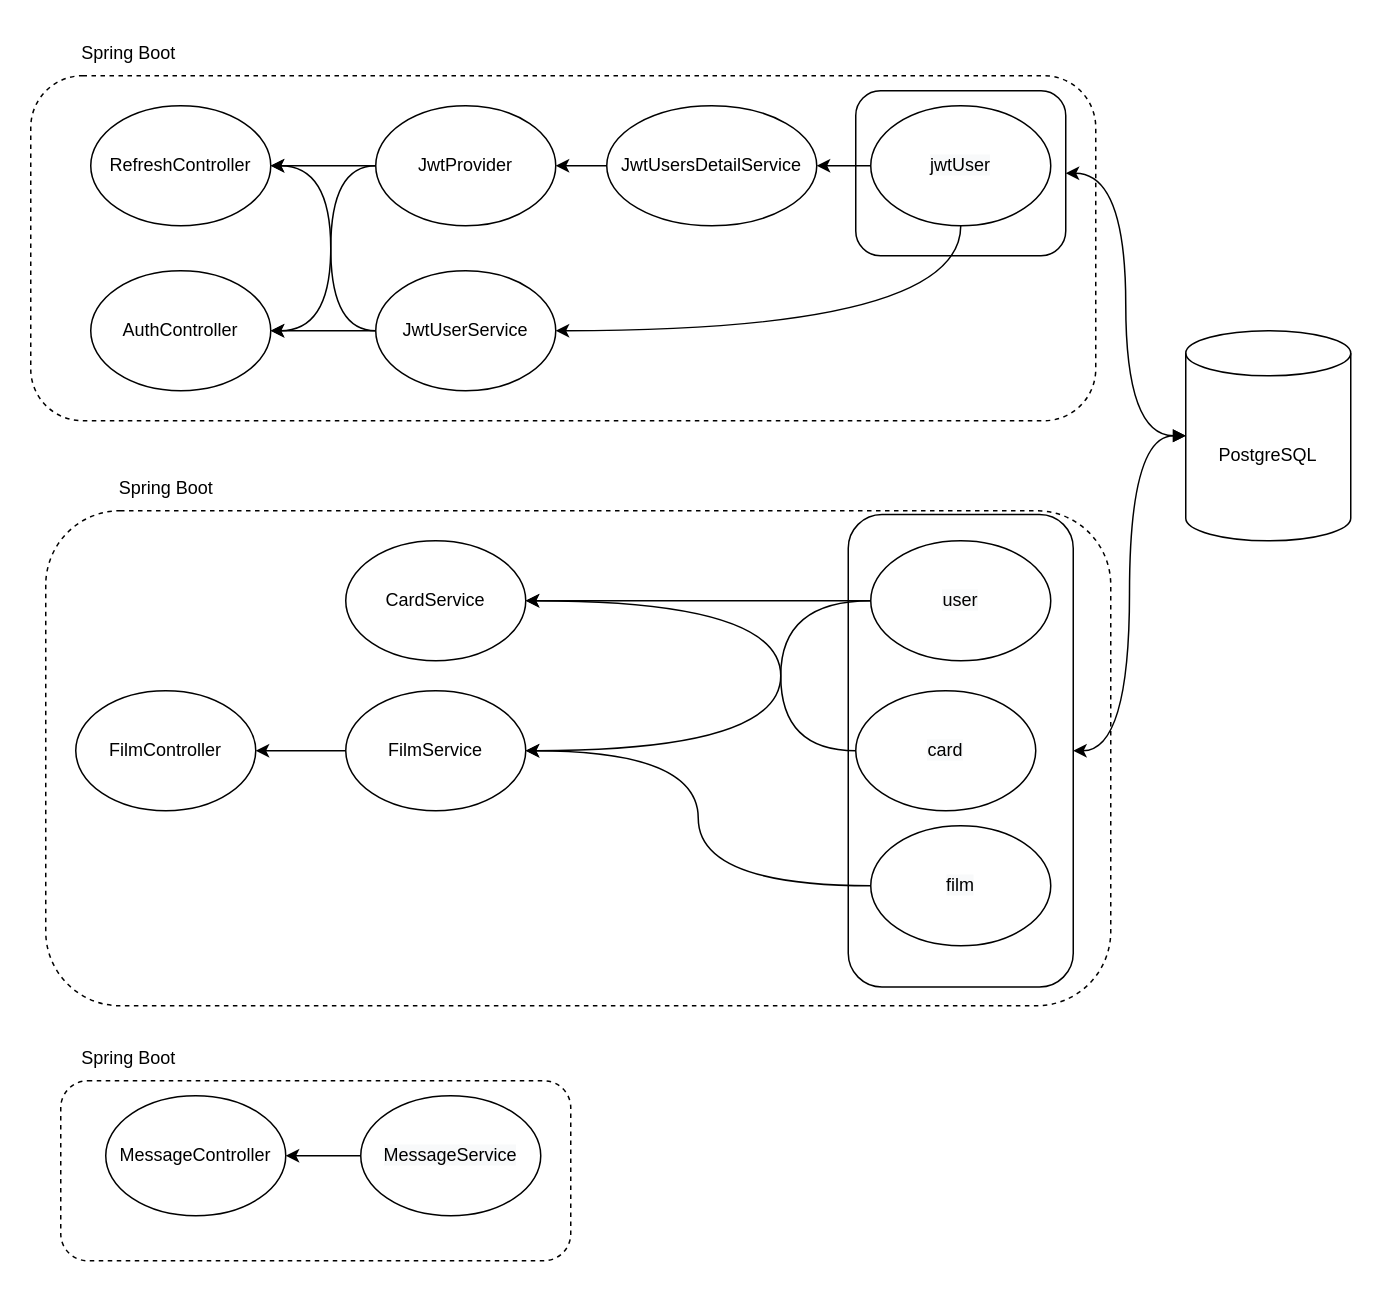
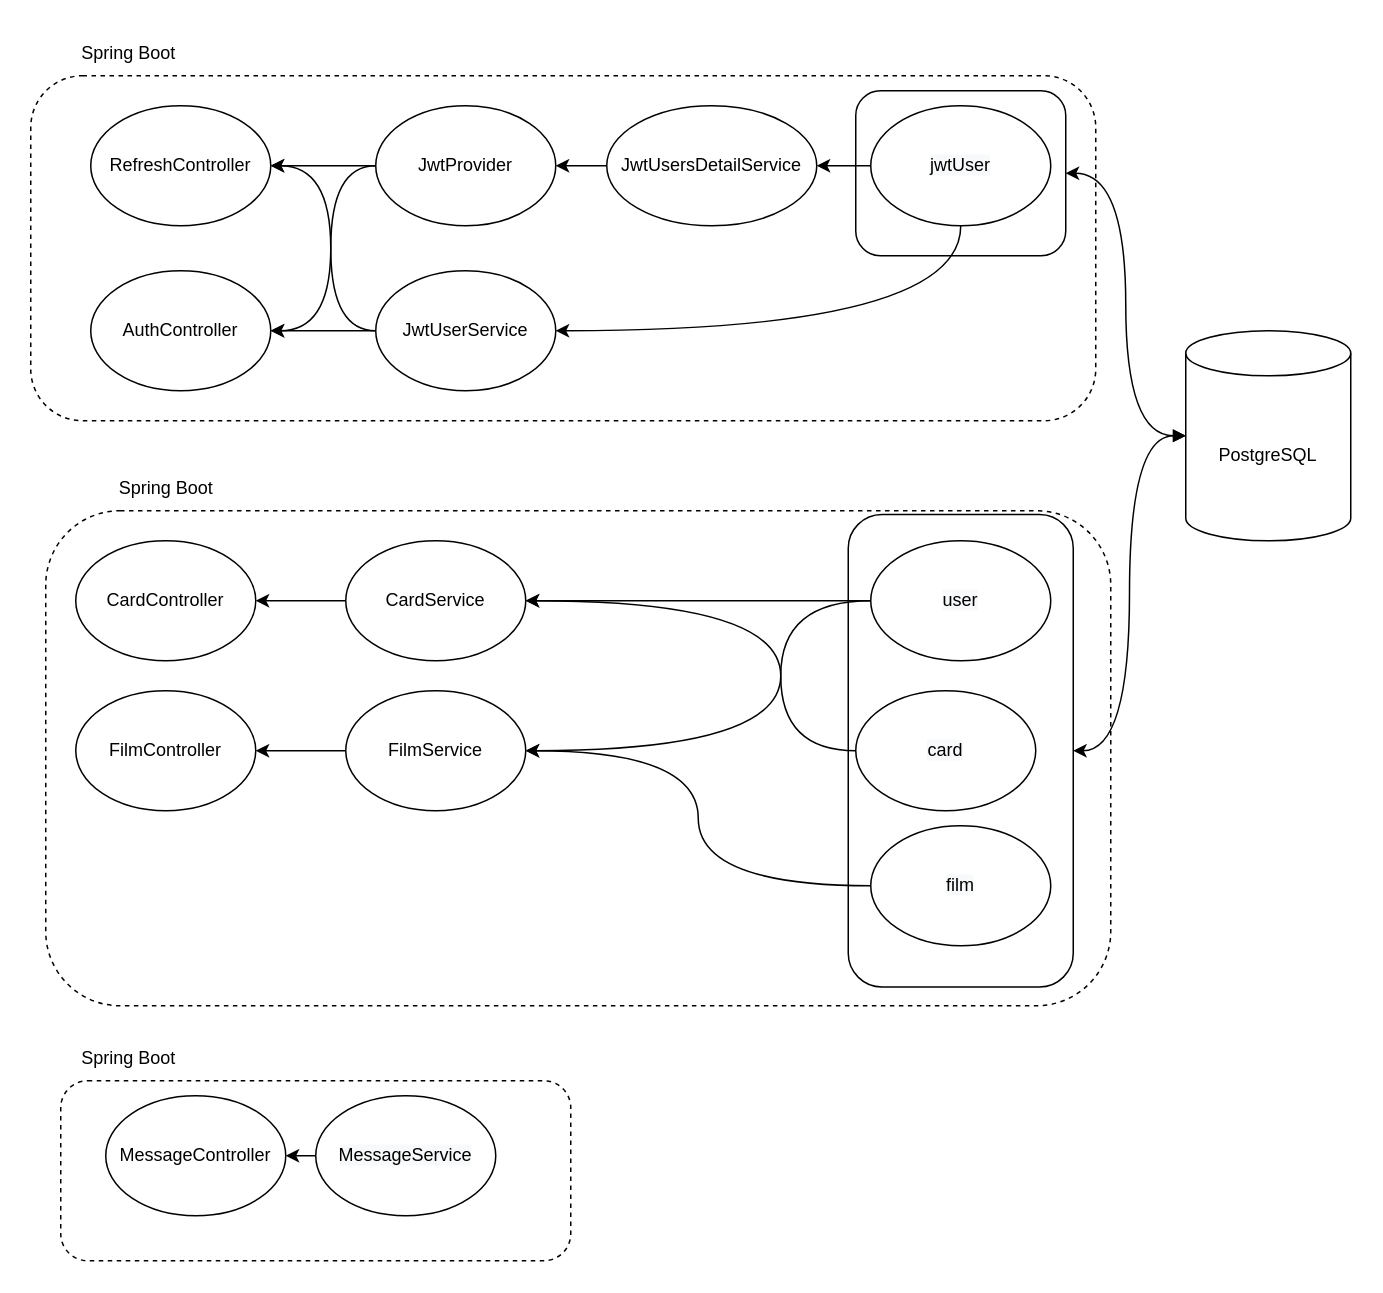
node "CardController": added
edge "CardService" -> "CardController": added
node "MessageService": moved (451, 1156) -> (406, 1156)
